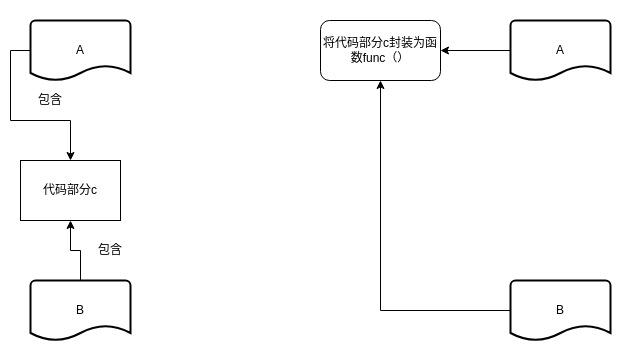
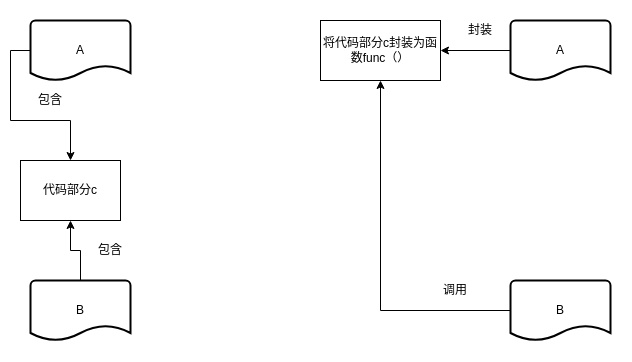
node "封装": added
node "将代码部分c封装为函数func（）": shape rounded rectangle -> rectangle
node "调用": added
